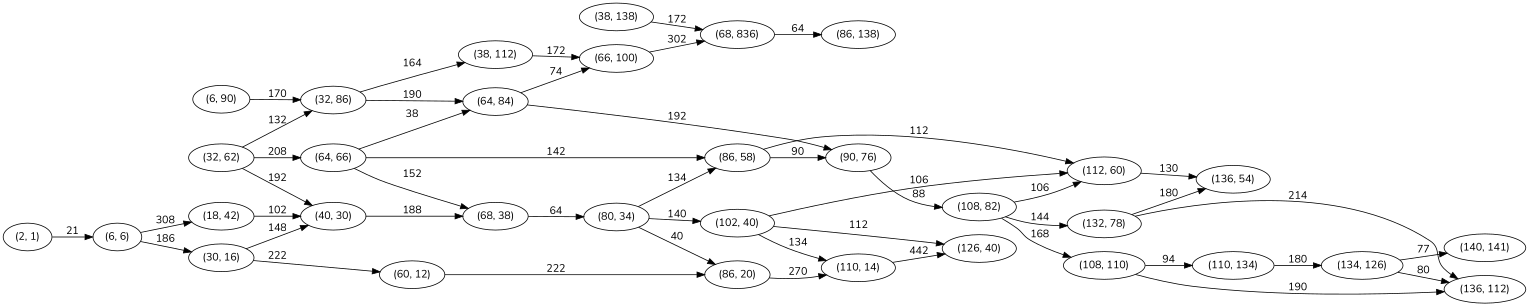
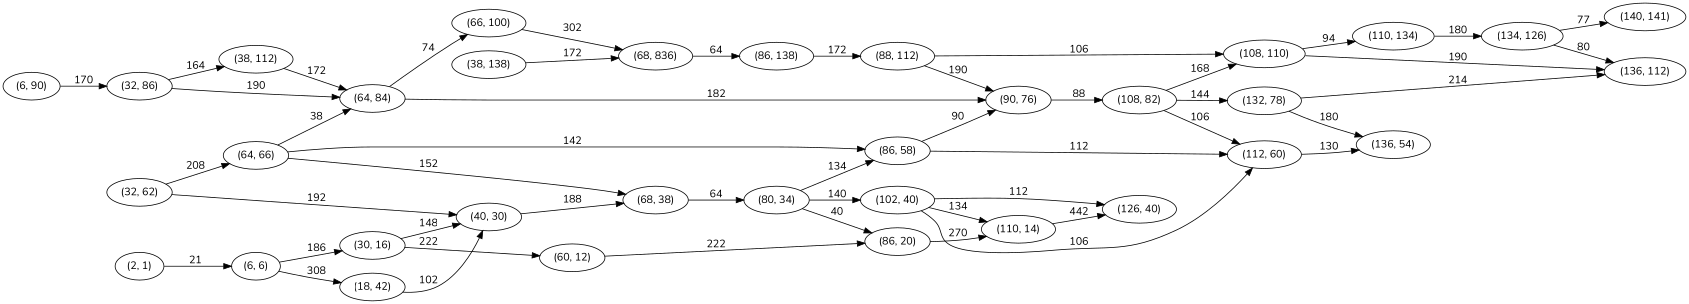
edge "(38, 112)" -> "(66, 100)": now "(38, 112)" -> "(64, 84)"
node "(88, 112)": added
edge "(64, 84)" -> "(90, 76)": label "192" -> "182"
edge "(32, 62)" -> "(32, 86)": removed, label "132"
